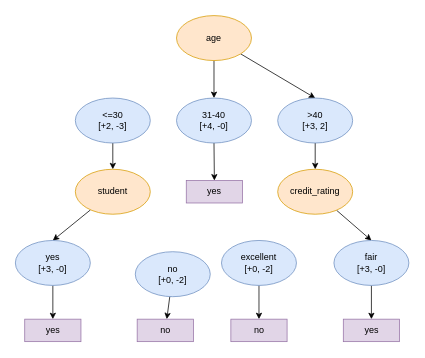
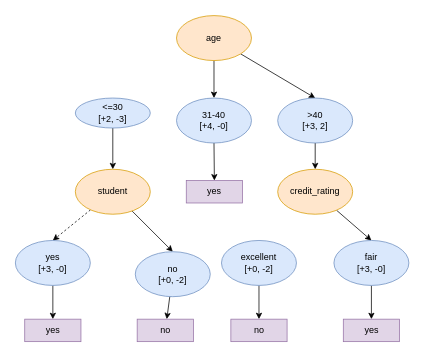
node "<=30 [+2, -3]": size 75x45 -> 75x30
edge "student" -> "yes [+3, -0]": style solid -> dashed
edge "student" -> "no [+0, -2]": added
